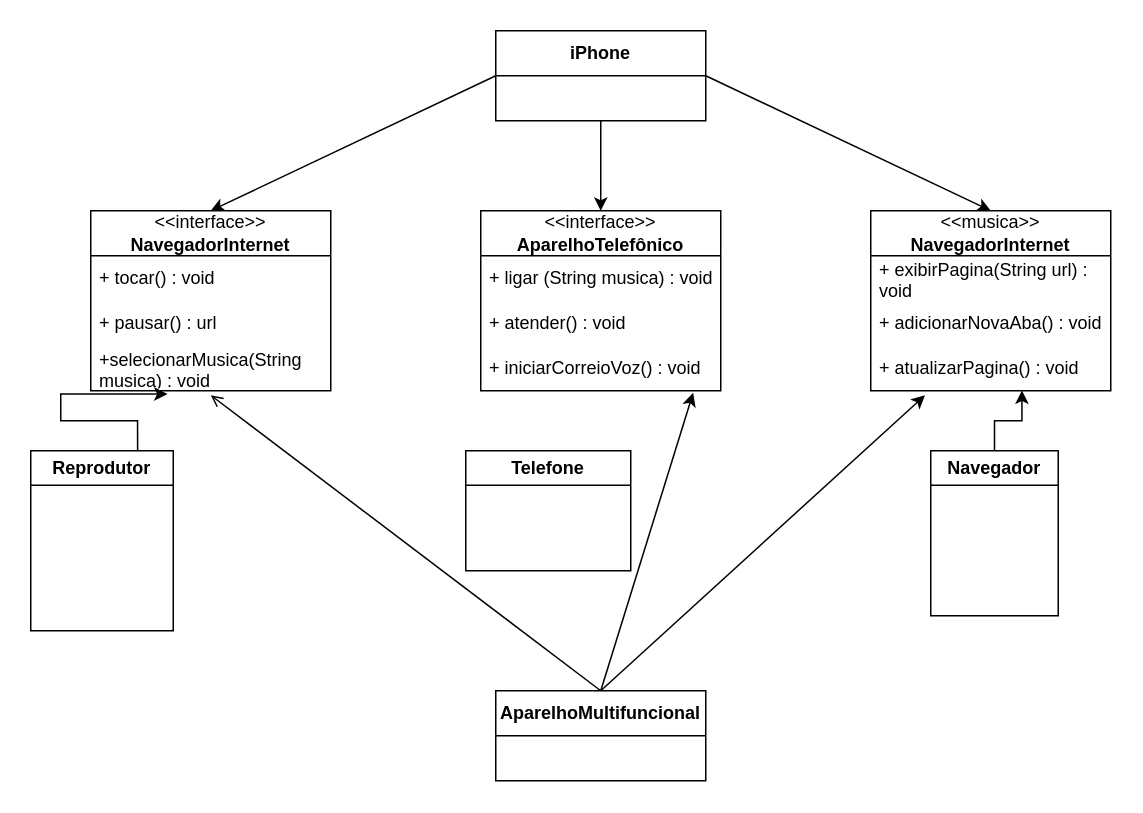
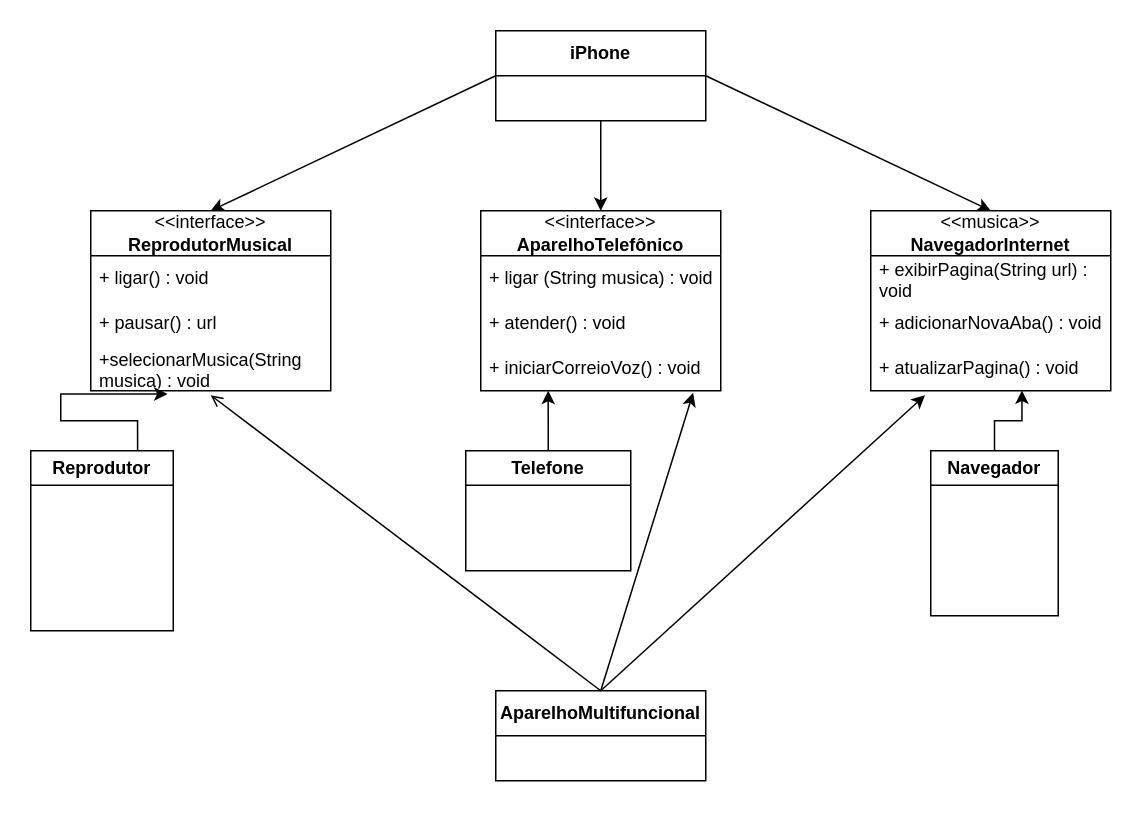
node "<<interface>> NavegadorInternet": label "<<interface>> NavegadorInternet" -> "<<interface>> ReprodutorMusical"
node "+ tocar() : void": label "+ tocar() : void" -> "+ ligar() : void"
edge "Telefone" -> "+ iniciarCorreioVoz() : void": added
